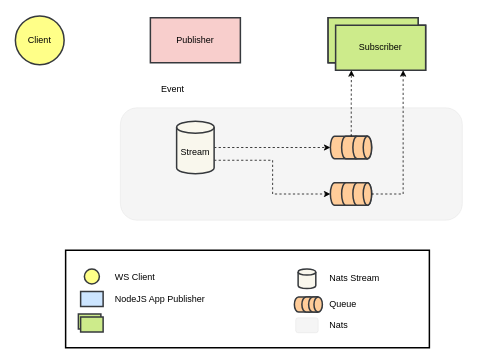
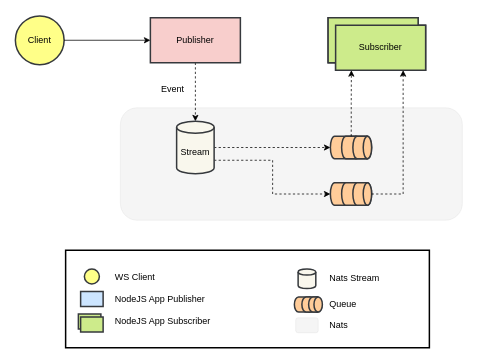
edge "Client" -> "Publisher": added
edge "Publisher" -> "Stream": added
node "NodeJS App Subscriber": added
